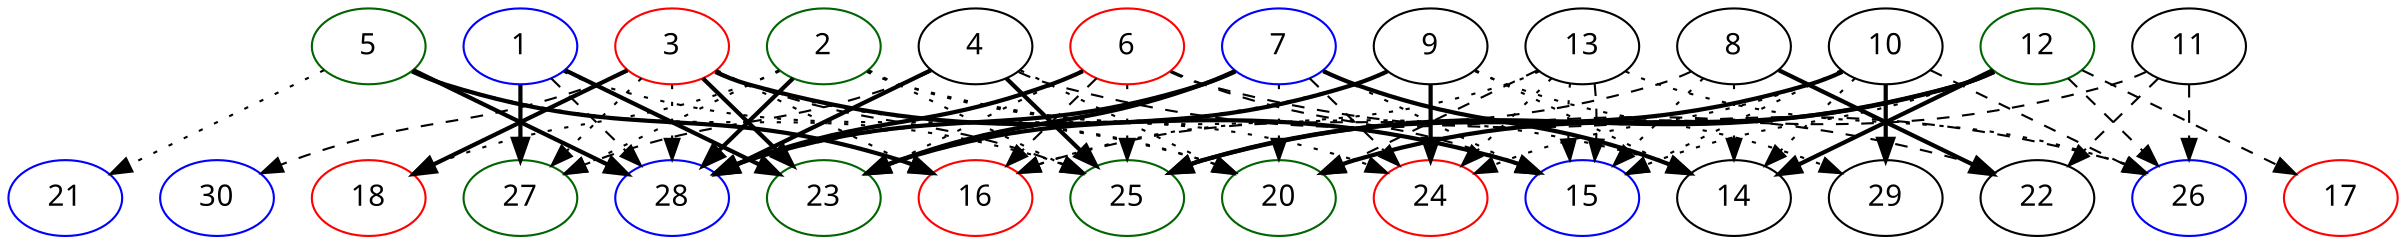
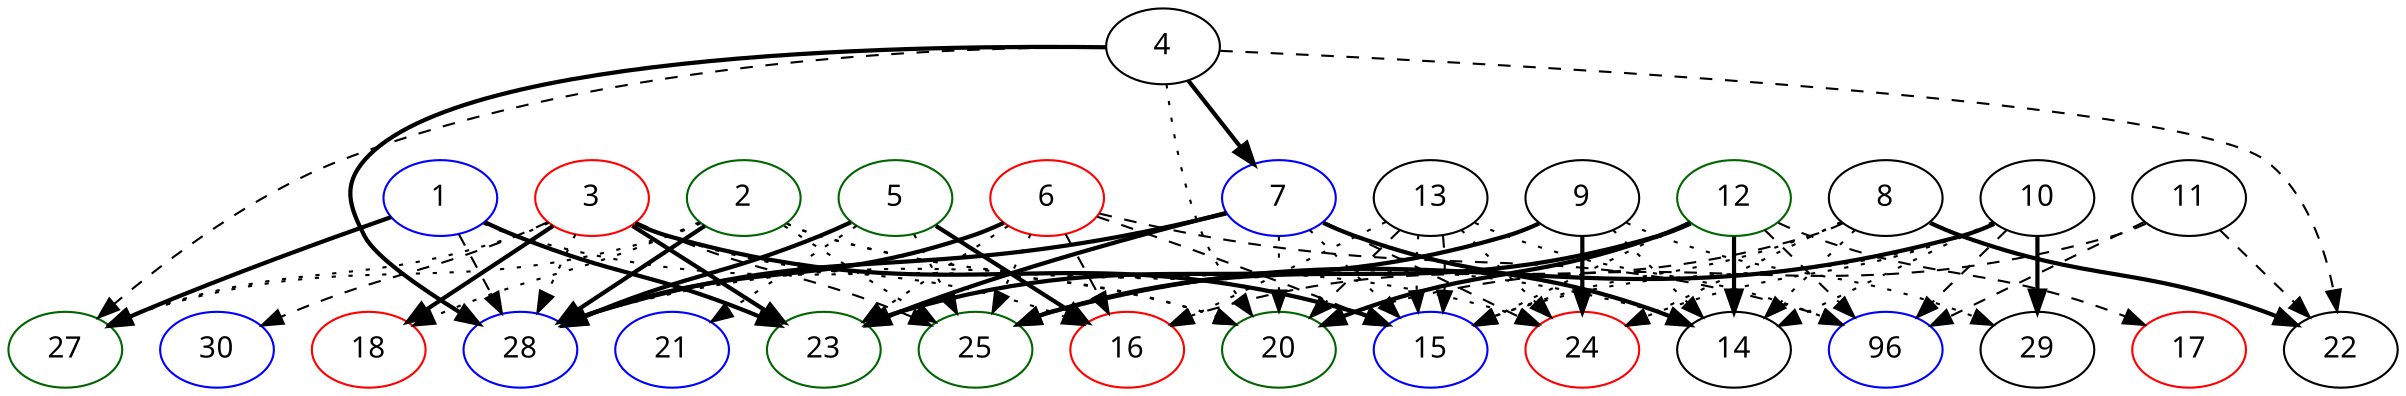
edge "4" -> "25": now "4" -> "7"
node "26": label "26" -> "96"
edge "8" -> "24": added
